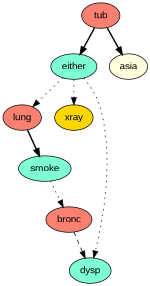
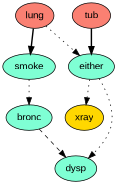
node "asia": removed
edge "either" -> "lung": reversed
node "bronc": fillcolor salmon -> aquamarine
